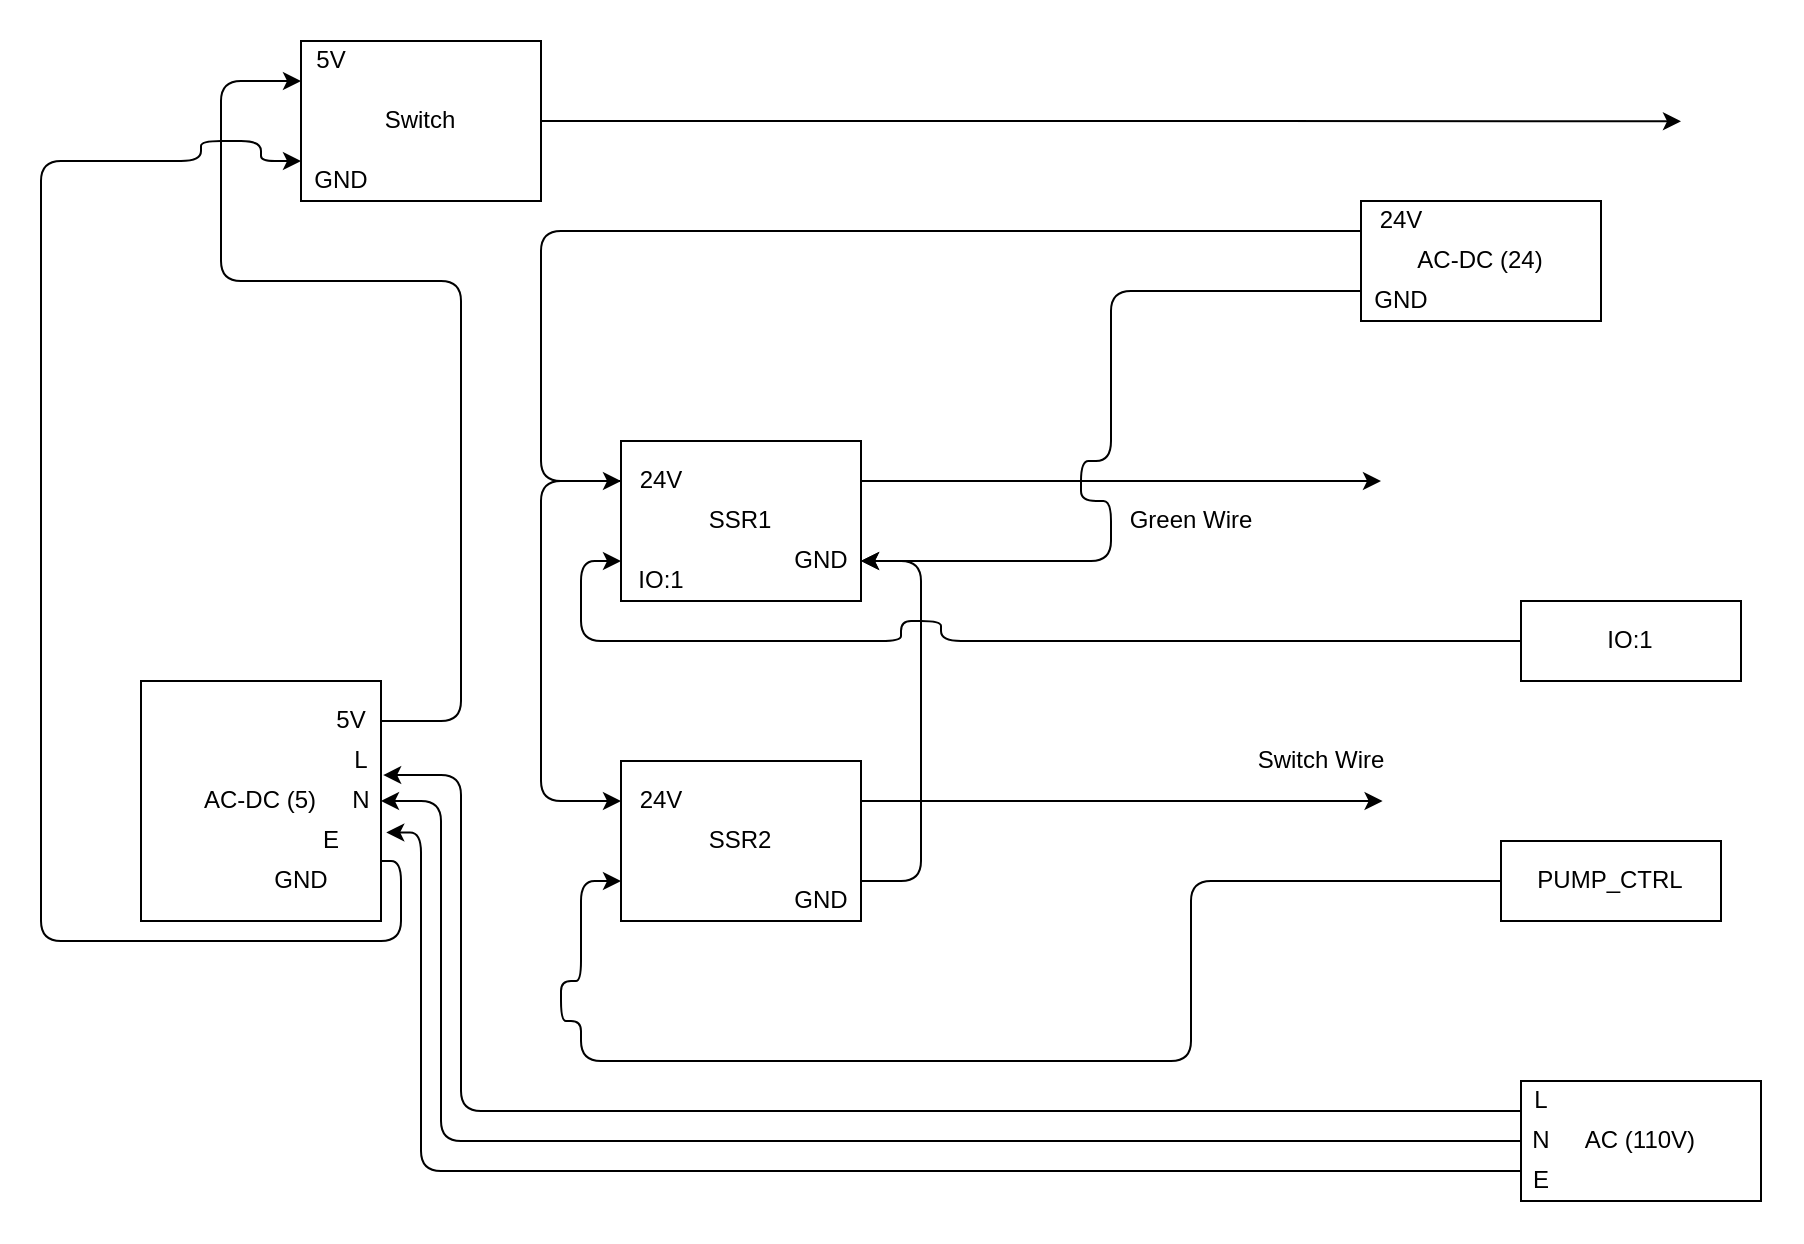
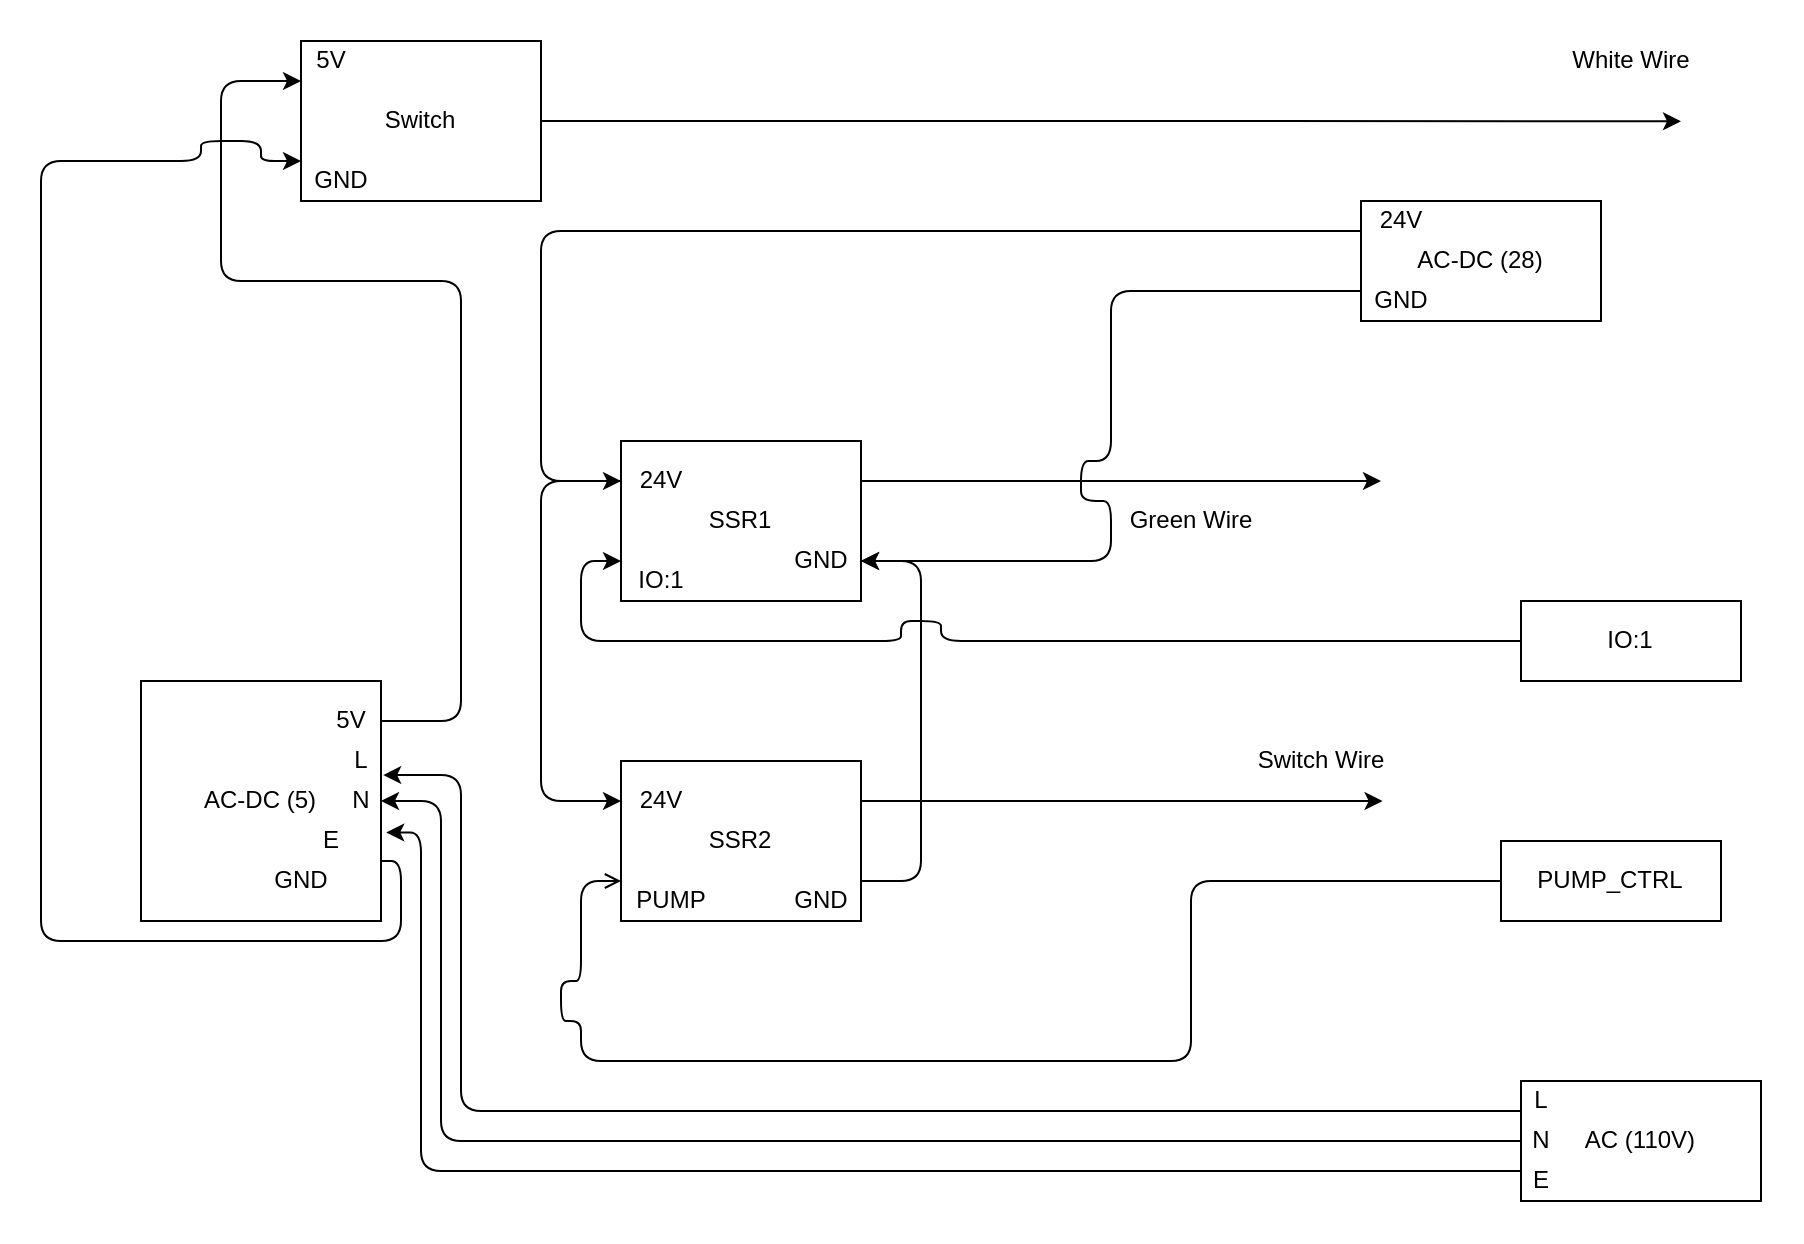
node "White Wire": added
node "AC-DC (24)": label "AC-DC (24)" -> "AC-DC (28)"
edge "PUMP_CTRL" -> "SSR2": arrowhead classic -> open
node "PUMP": added
